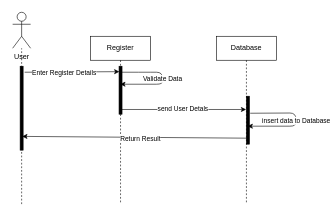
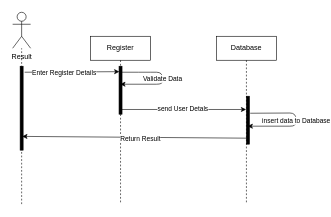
node "User": label "User" -> "Result"
